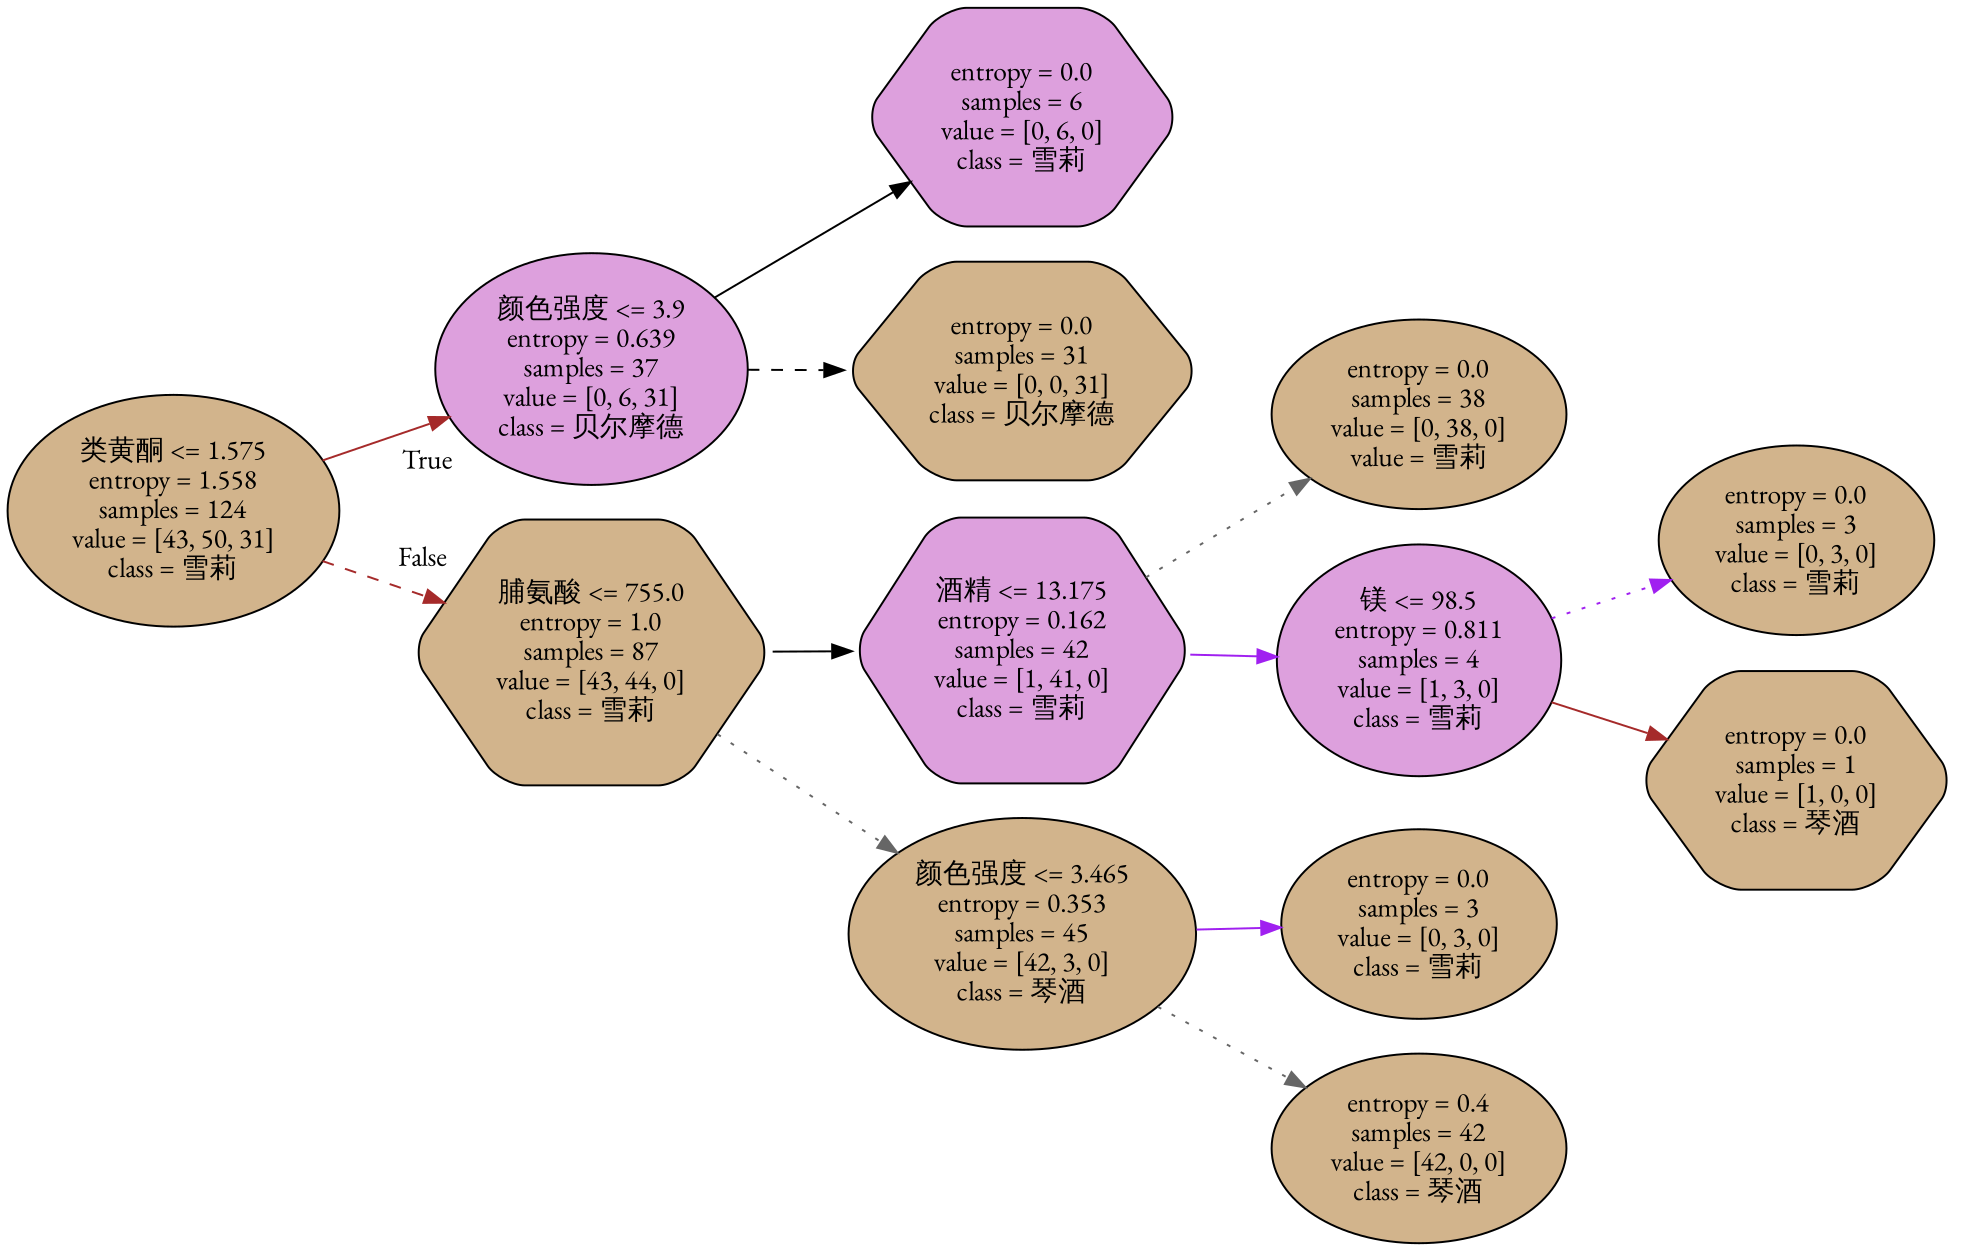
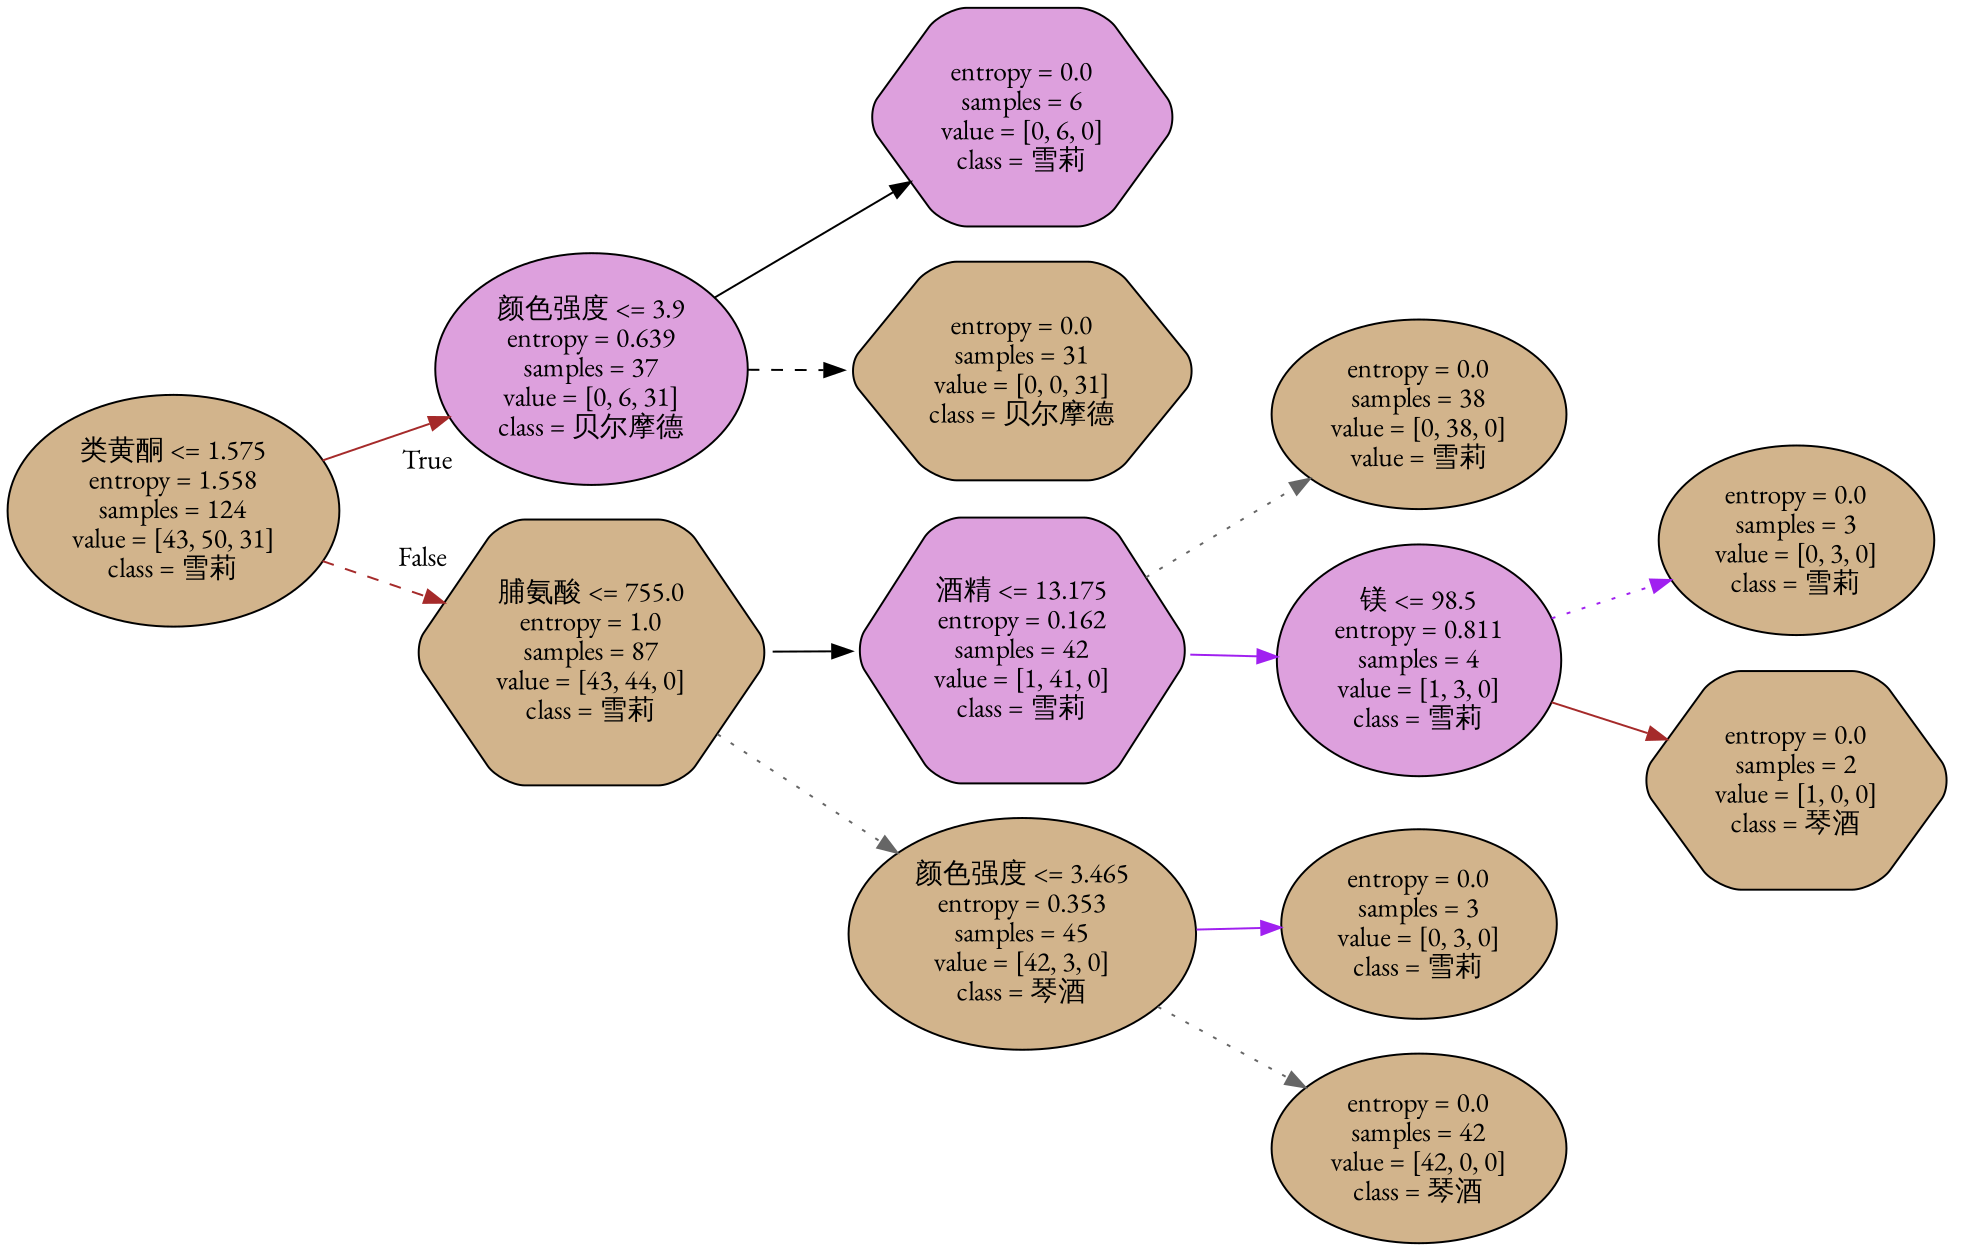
node "entropy = 0.0 samples = 1 value = [1, 0, 0] class = 琴酒": label "entropy = 0.0 samples = 1 value = [1, 0, 0] class = 琴酒" -> "entropy = 0.0 samples = 2 value = [1, 0, 0] class = 琴酒"
node "entropy = 0.4 samples = 42 value = [42, 0, 0] class = 琴酒": label "entropy = 0.4 samples = 42 value = [42, 0, 0] class = 琴酒" -> "entropy = 0.0 samples = 42 value = [42, 0, 0] class = 琴酒"
